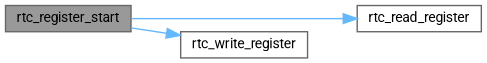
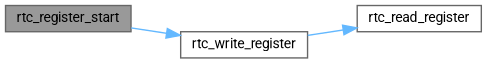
edge "rtc_register_start" -> "rtc_read_register": now "rtc_write_register" -> "rtc_read_register"
